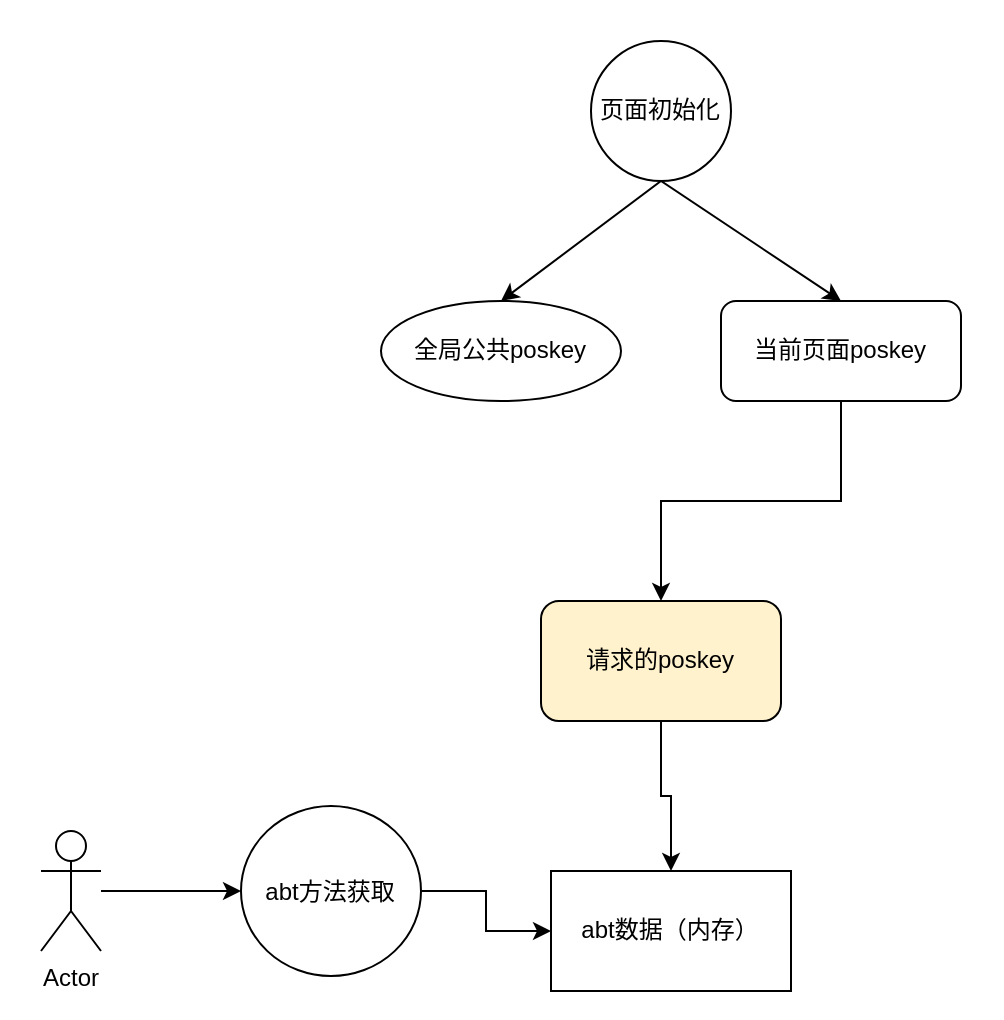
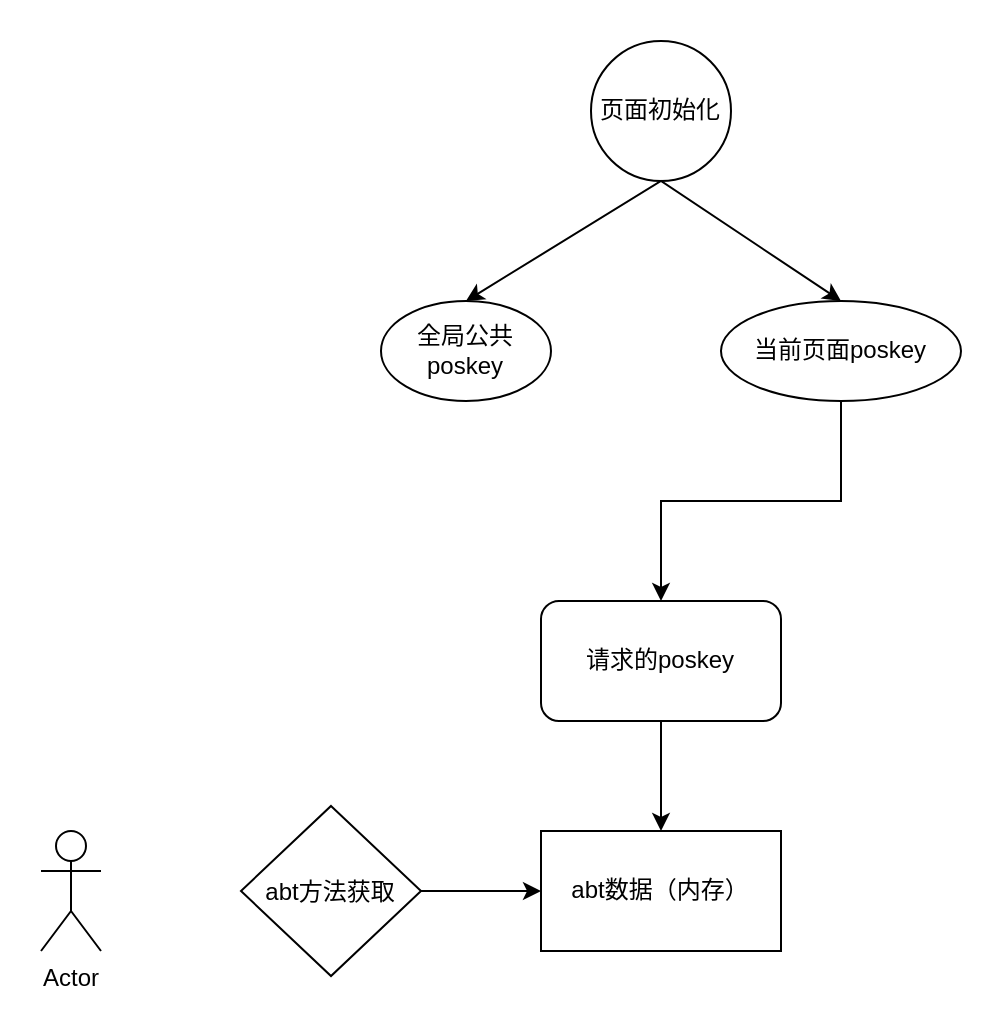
node "全局公共poskey": size 240x100 -> 170x100
node "当前页面poskey": shape rounded rectangle -> ellipse
node "请求的poskey": fillcolor #fff2cc -> #ffffff
edge "Actor" -> "abt方法获取": removed
node "abt方法获取": shape ellipse -> diamond
node "abt数据（内存）": moved (671, 931) -> (661, 891)
